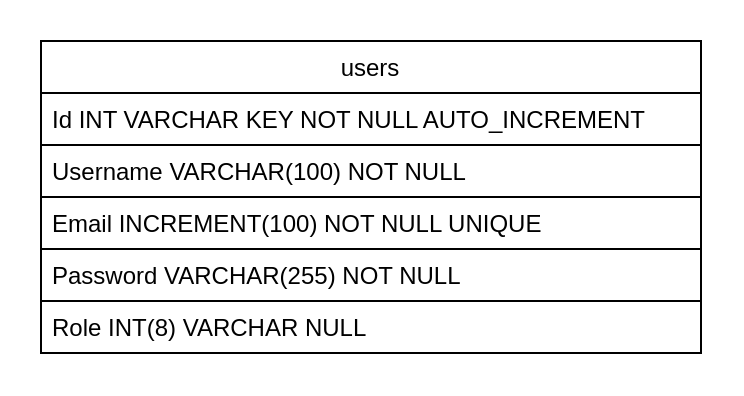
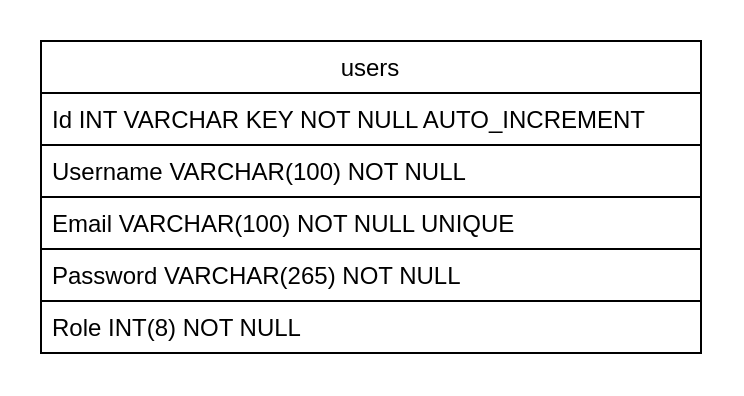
node "Email INCREMENT(100) NOT NULL UNIQUE": label "Email INCREMENT(100) NOT NULL UNIQUE" -> "Email VARCHAR(100) NOT NULL UNIQUE"
node "Password VARCHAR(255) NOT NULL": label "Password VARCHAR(255) NOT NULL" -> "Password VARCHAR(265) NOT NULL"
node "Role INT(8) VARCHAR NULL": label "Role INT(8) VARCHAR NULL" -> "Role INT(8) NOT NULL"
